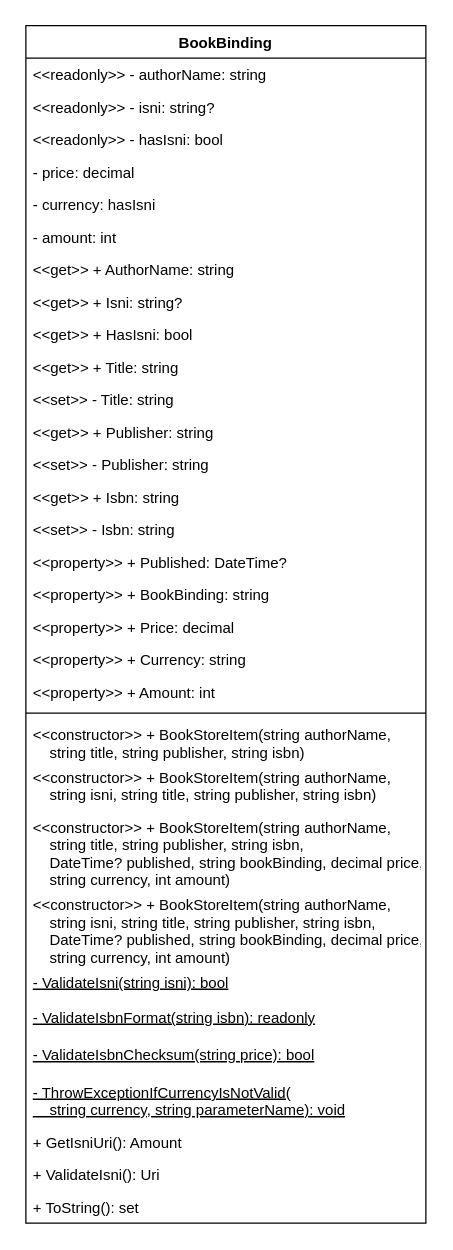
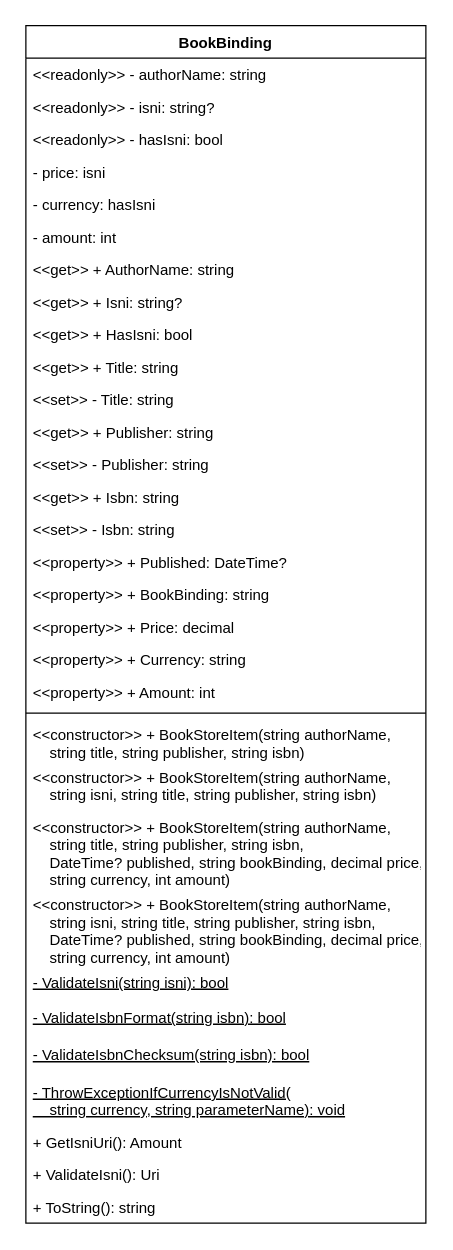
node "- price: decimal": label "- price: decimal" -> "- price: isni"
node "- ValidateIsbnFormat(string isbn): readonly": label "- ValidateIsbnFormat(string isbn): readonly" -> "- ValidateIsbnFormat(string isbn): bool"
node "- ValidateIsbnChecksum(string price): bool": label "- ValidateIsbnChecksum(string price): bool" -> "- ValidateIsbnChecksum(string isbn): bool"
node "+ ToString(): set": label "+ ToString(): set" -> "+ ToString(): string"
